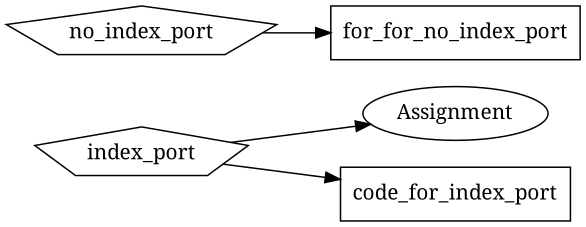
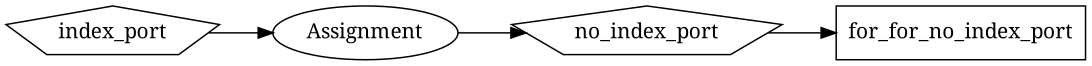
edge "Assignment" -> "no_index_port": added
node "code_for_index_port": removed
